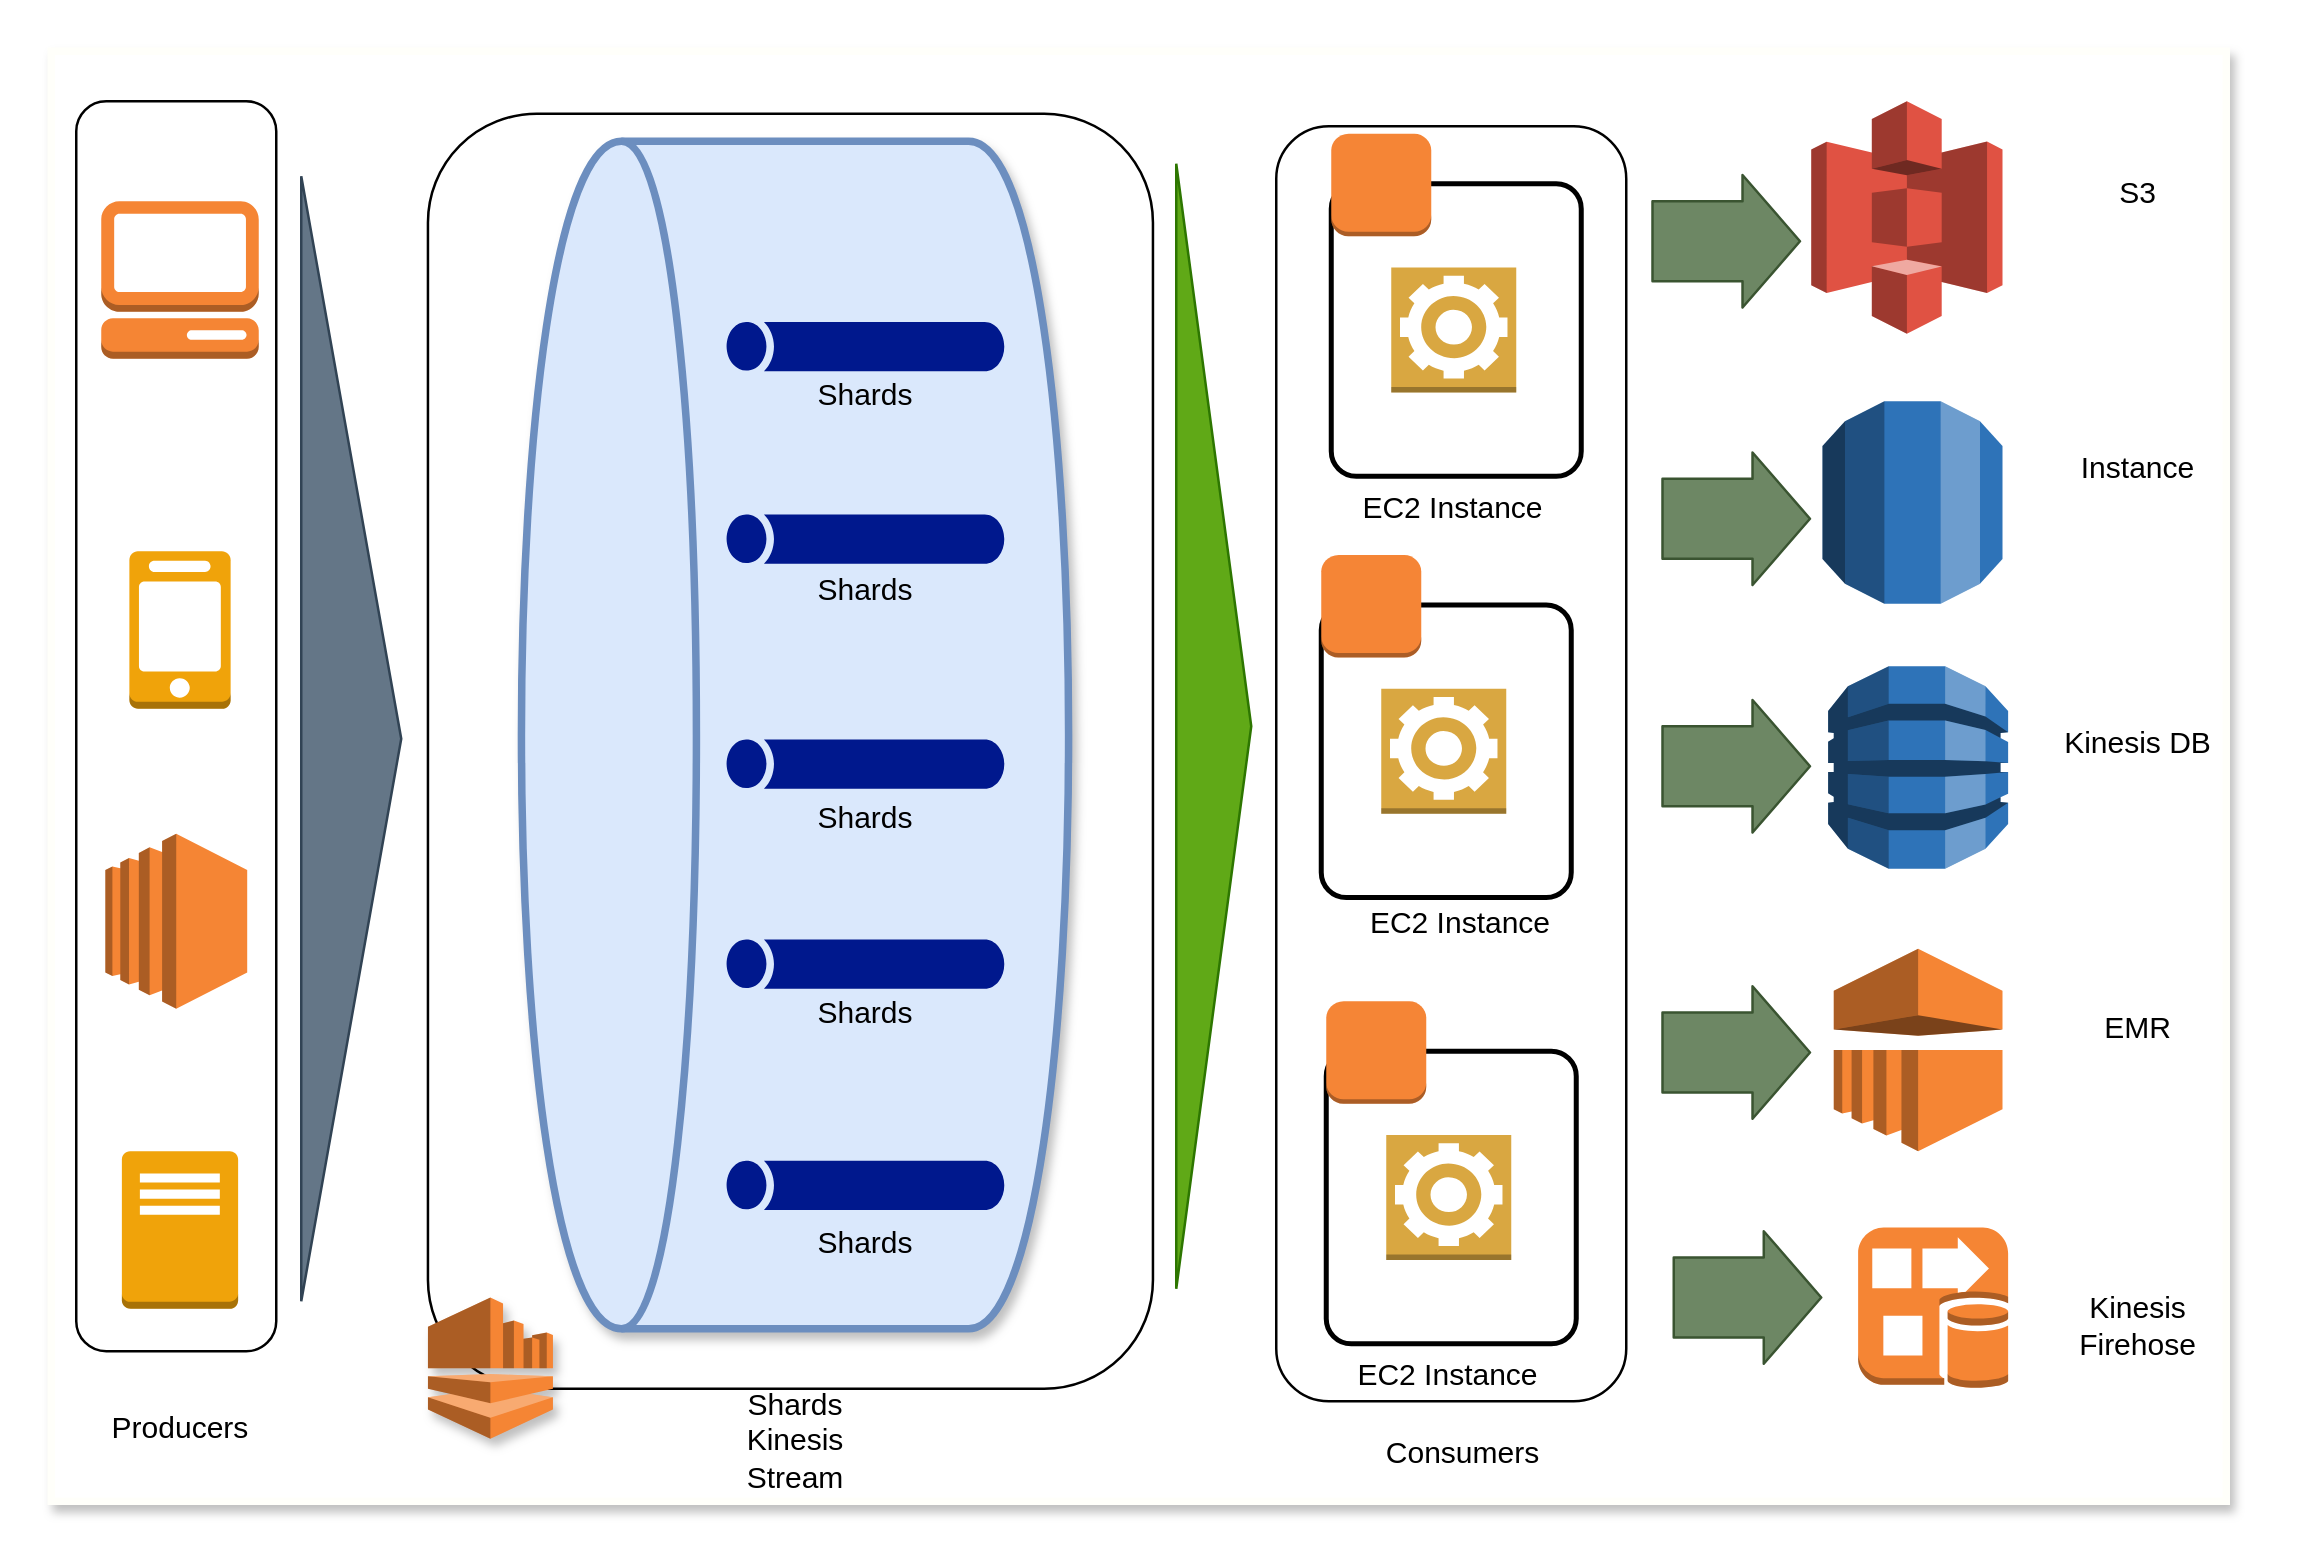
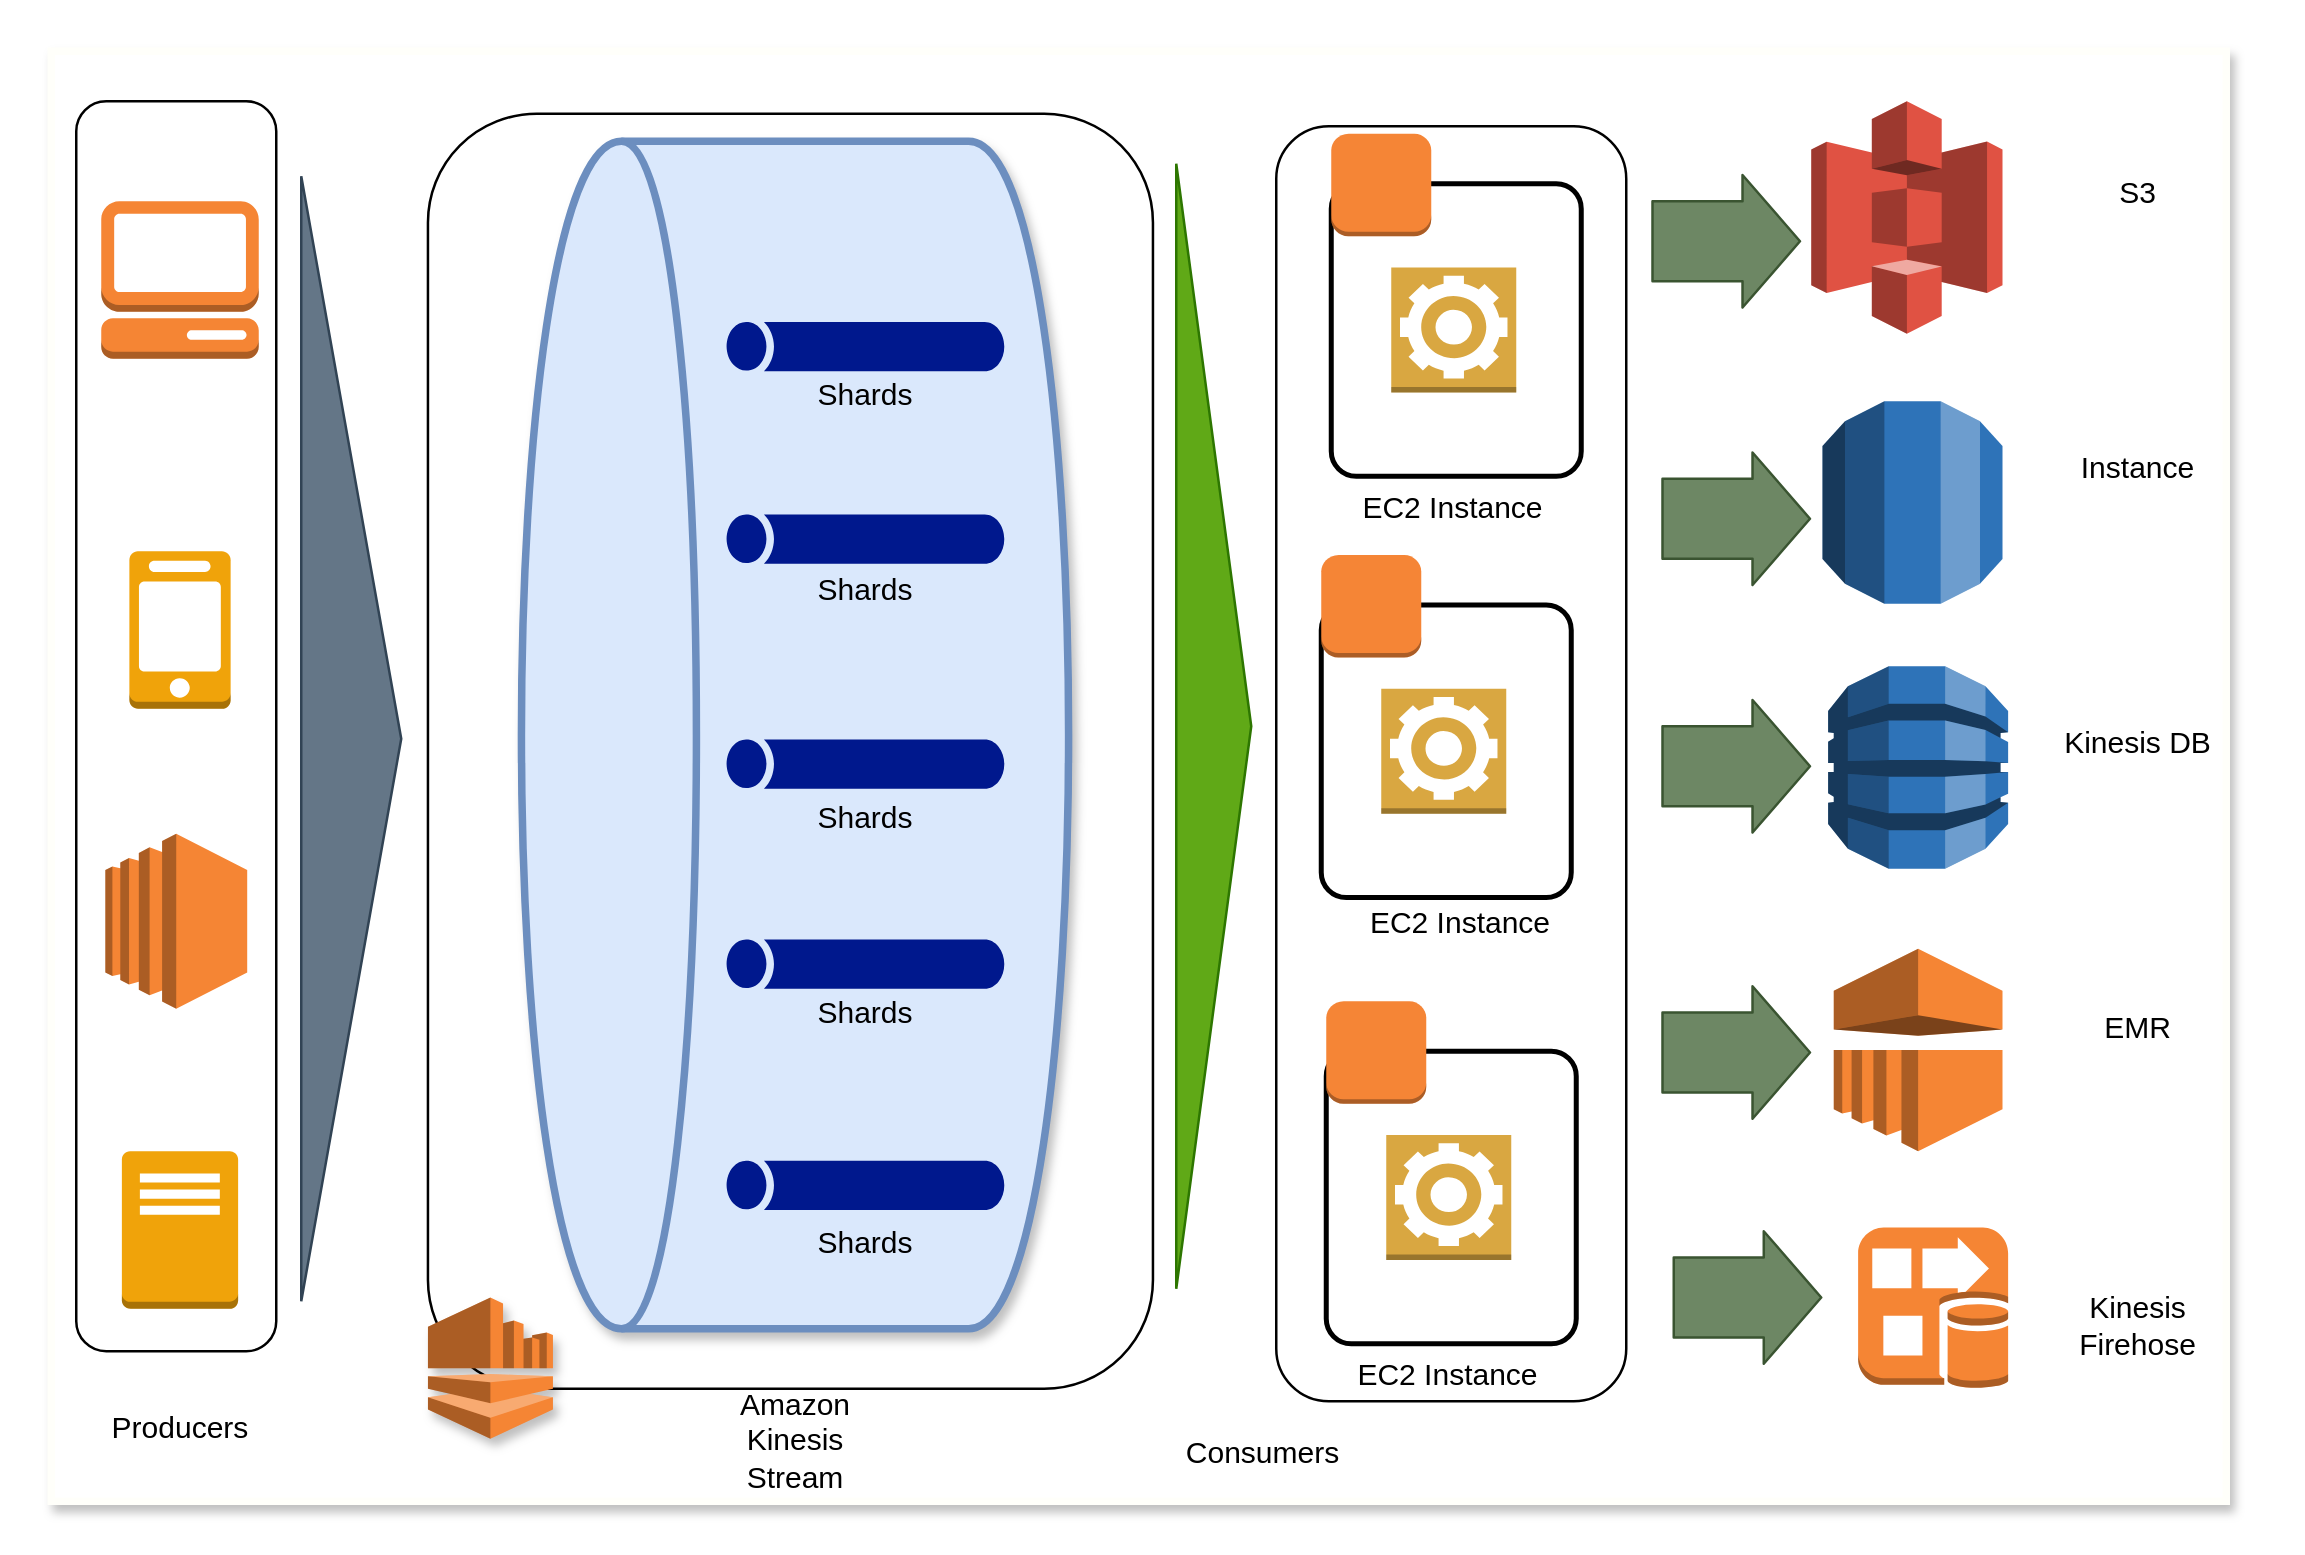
node "Shards Kinesis Stream": label "Shards Kinesis Stream" -> "Amazon Kinesis Stream"
node "Consumers": moved (1464, 1453) -> (1264, 1453)
